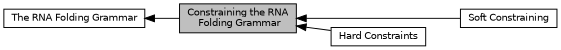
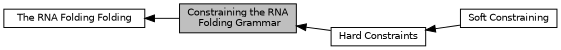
node "The RNA Folding Grammar": label "The RNA Folding Grammar" -> "The RNA Folding Folding"
edge "Soft Constraining" -> "Constraining the RNA Folding Grammar": now "Soft Constraining" -> "Hard Constraints"
